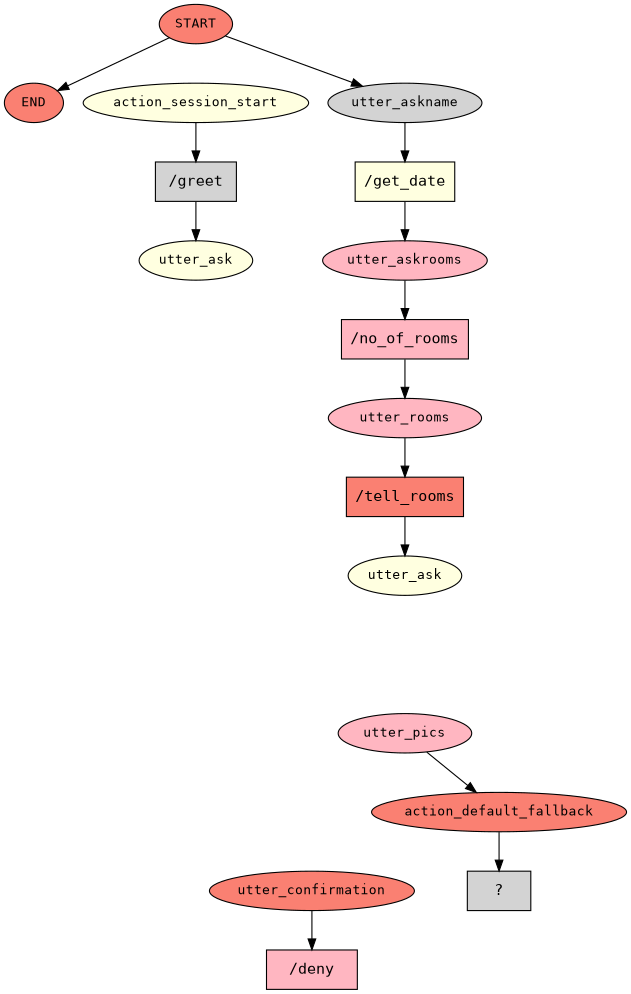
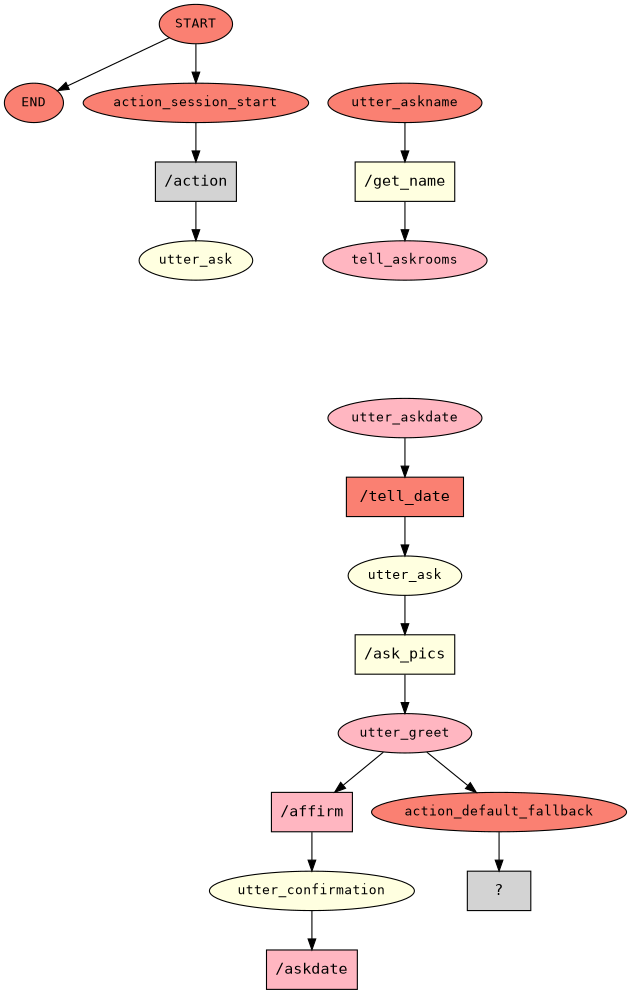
edge "START" -> "utter_askname": now "START" -> "action_session_start"
node "action_session_start": fillcolor lightyellow -> salmon
node "utter_askname": fillcolor lightgrey -> salmon
node "/greet": label "/greet" -> "/action"
node "/get_date": label "/get_date" -> "/get_name"
node "utter_askrooms": label "utter_askrooms" -> "tell_askrooms"
node "/no_of_rooms": removed
node "utter_rooms": label "utter_rooms" -> "utter_askdate"
node "/tell_rooms": label "/tell_rooms" -> "/tell_date"
node "/ask_pics": added
node "utter_pics": label "utter_pics" -> "utter_greet"
node "/affirm": added
node "utter_confirmation": fillcolor salmon -> lightyellow
node "/deny": label "/deny" -> "/askdate"
